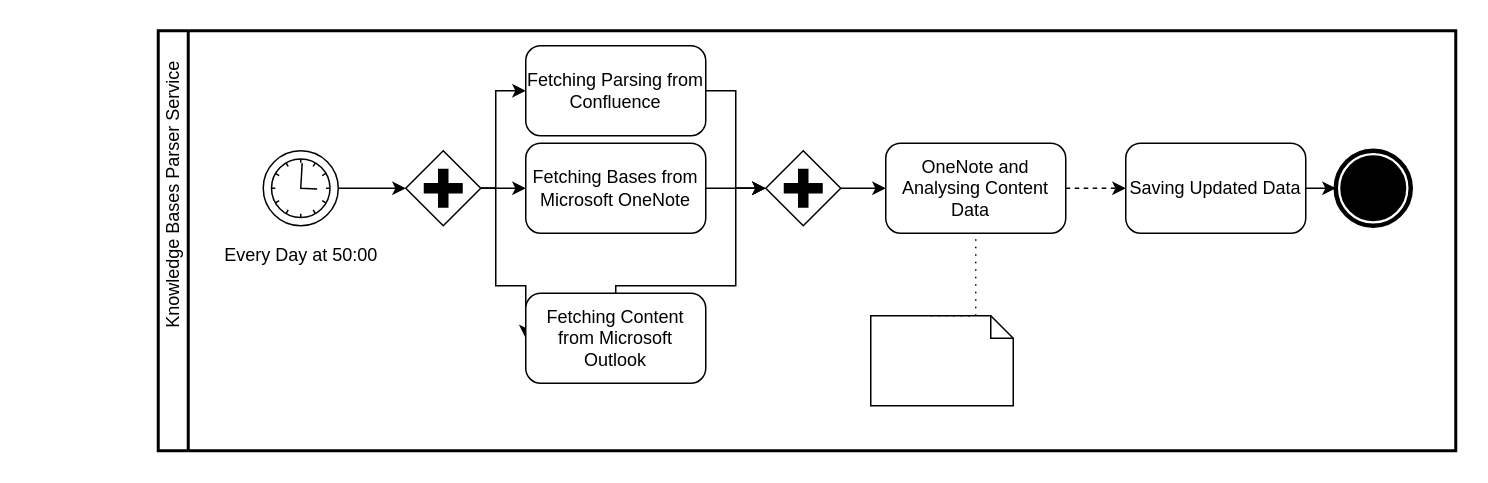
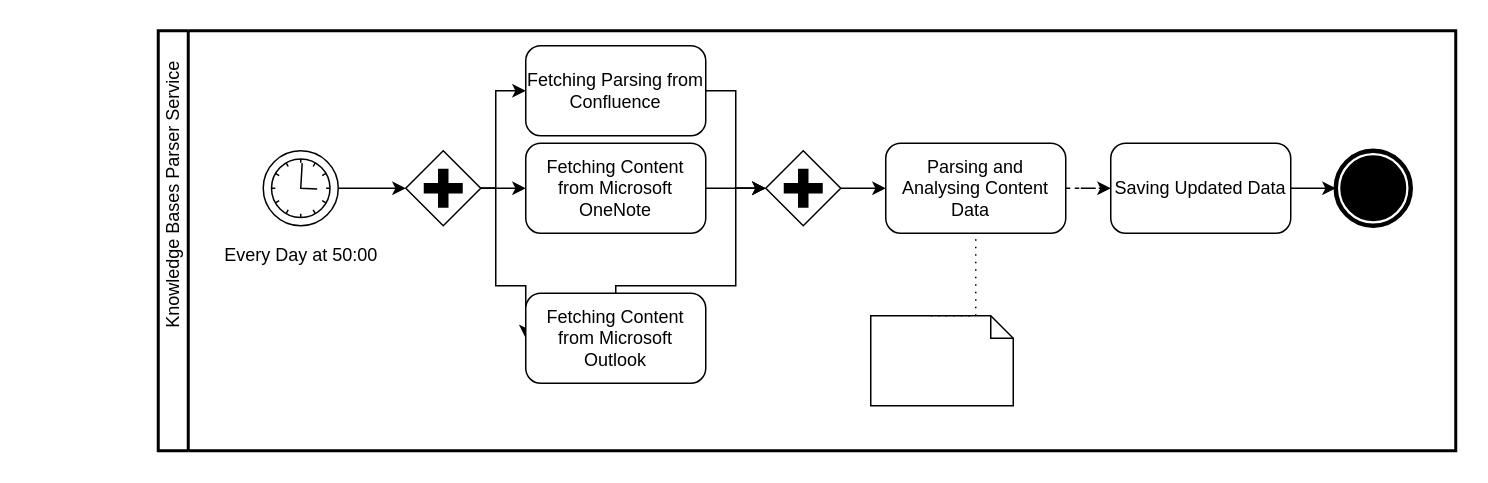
node "Fetching Bases from Microsoft OneNote": label "Fetching Bases from Microsoft OneNote" -> "Fetching Content from Microsoft OneNote"
node "OneNote and Analysing Content Data": label "OneNote and Analysing Content Data" -> "Parsing and Analysing Content Data"
node "Saving Updated Data": moved (1216, 188) -> (1201, 188)
